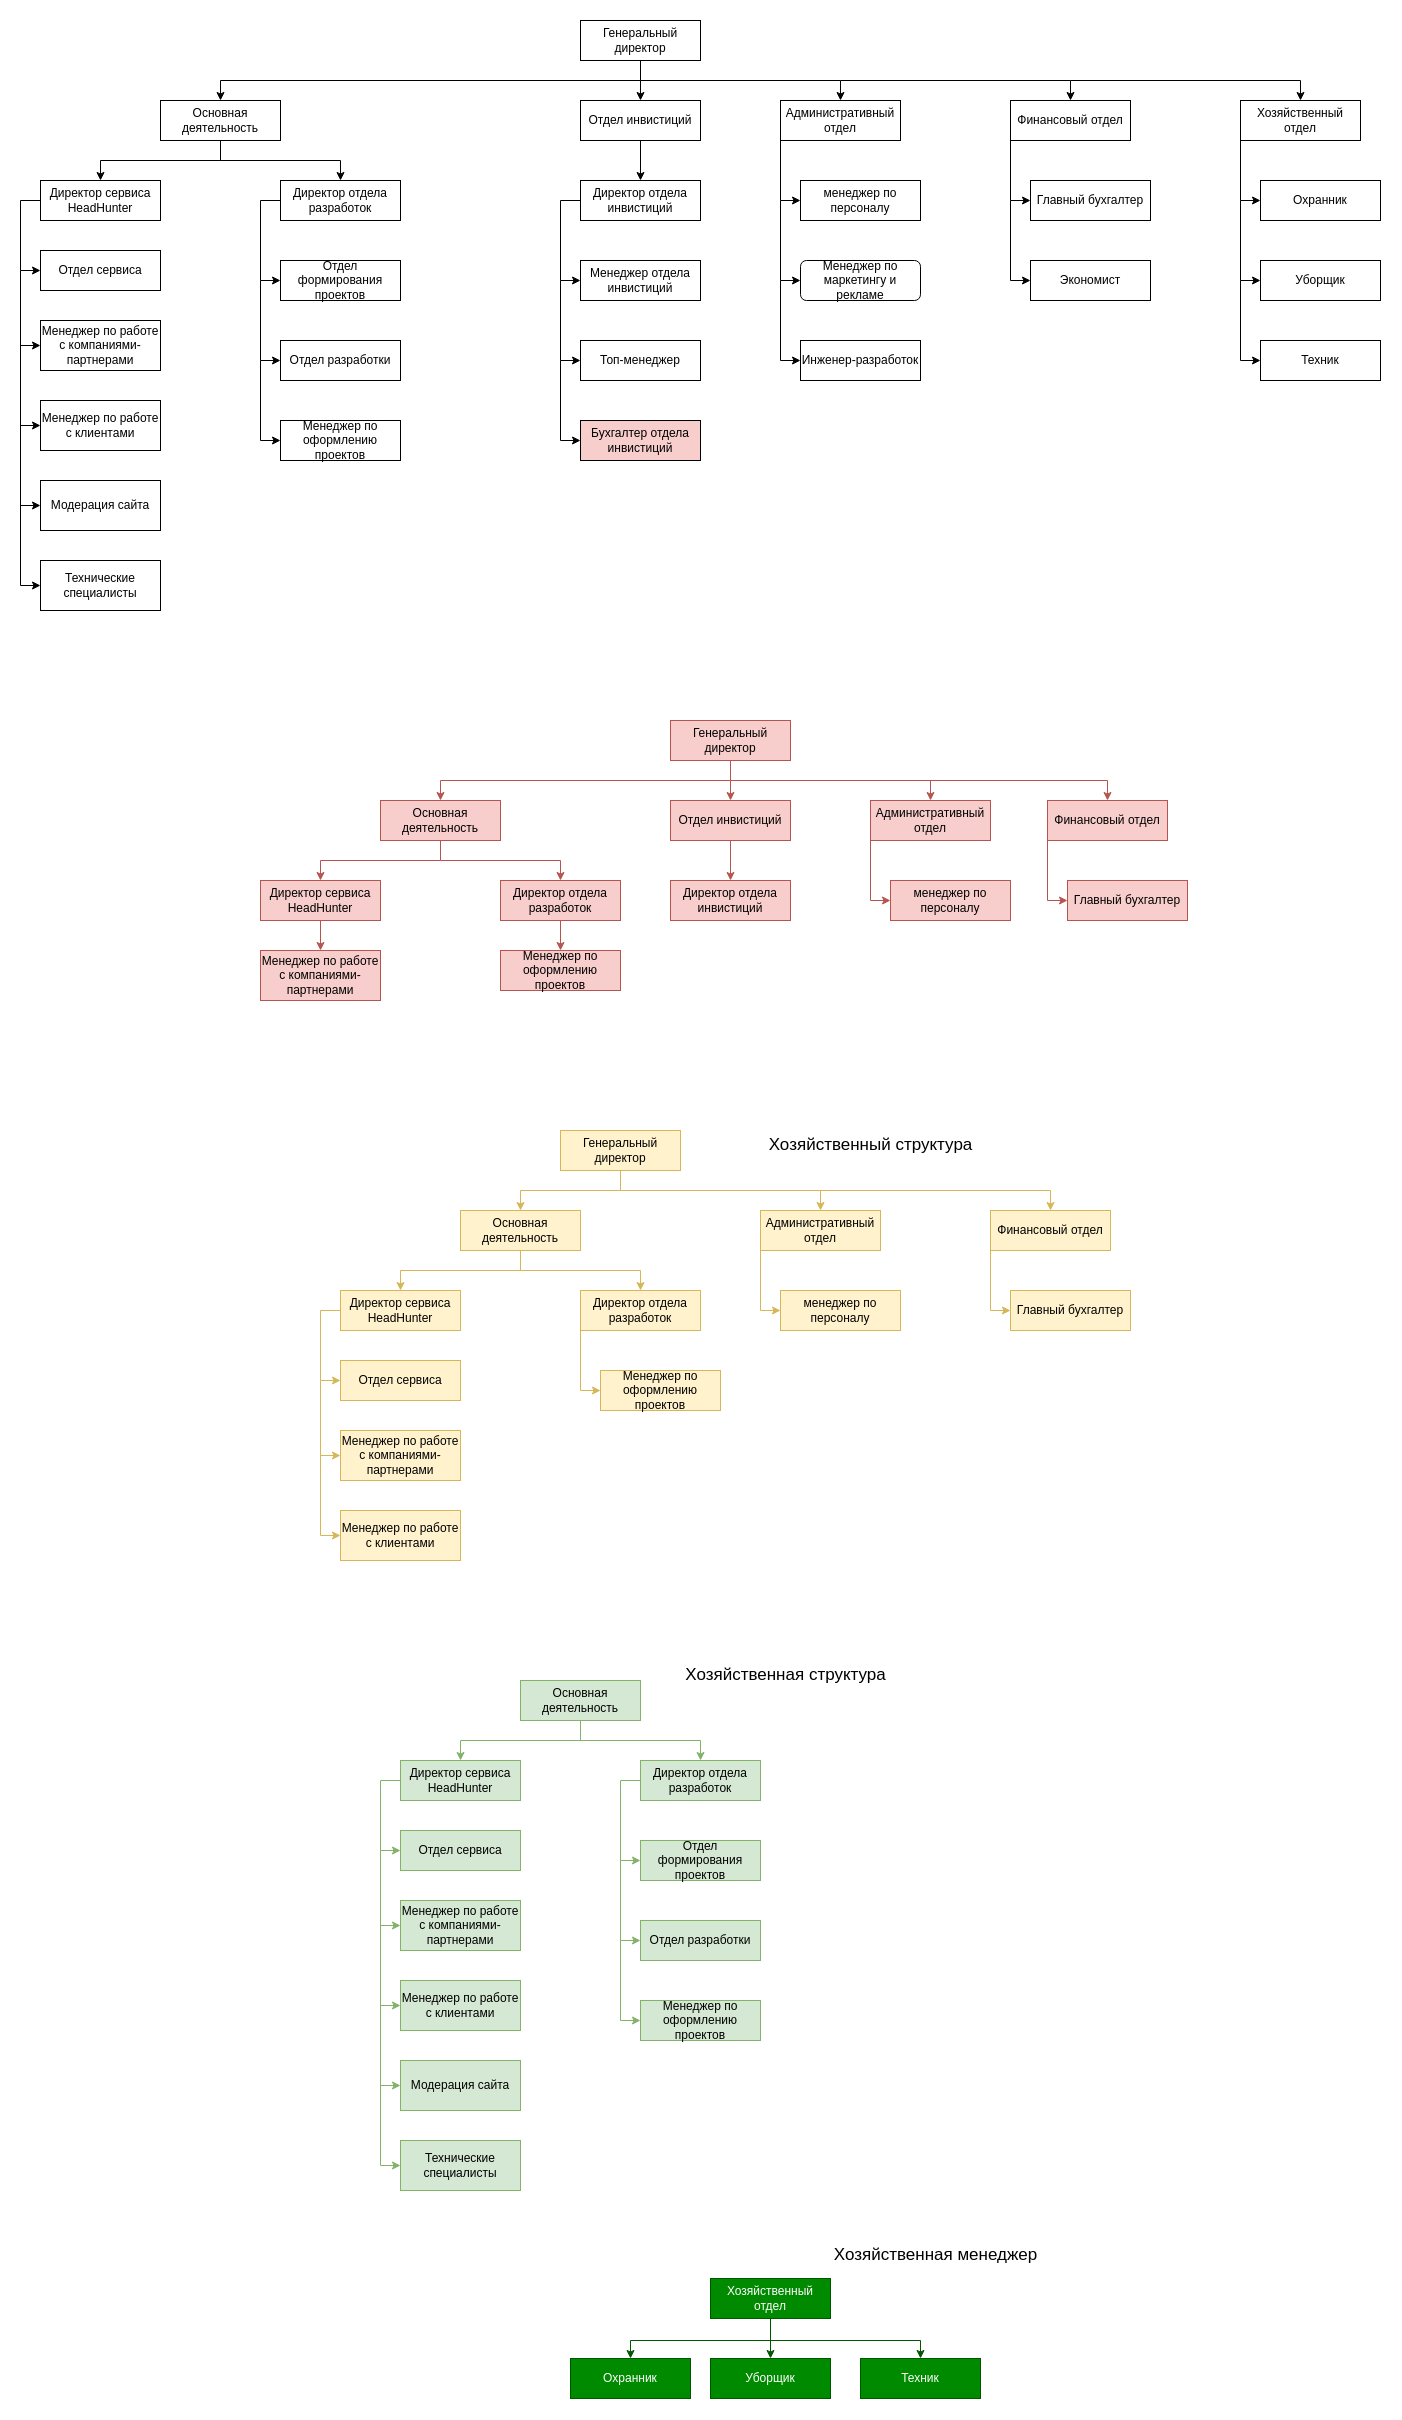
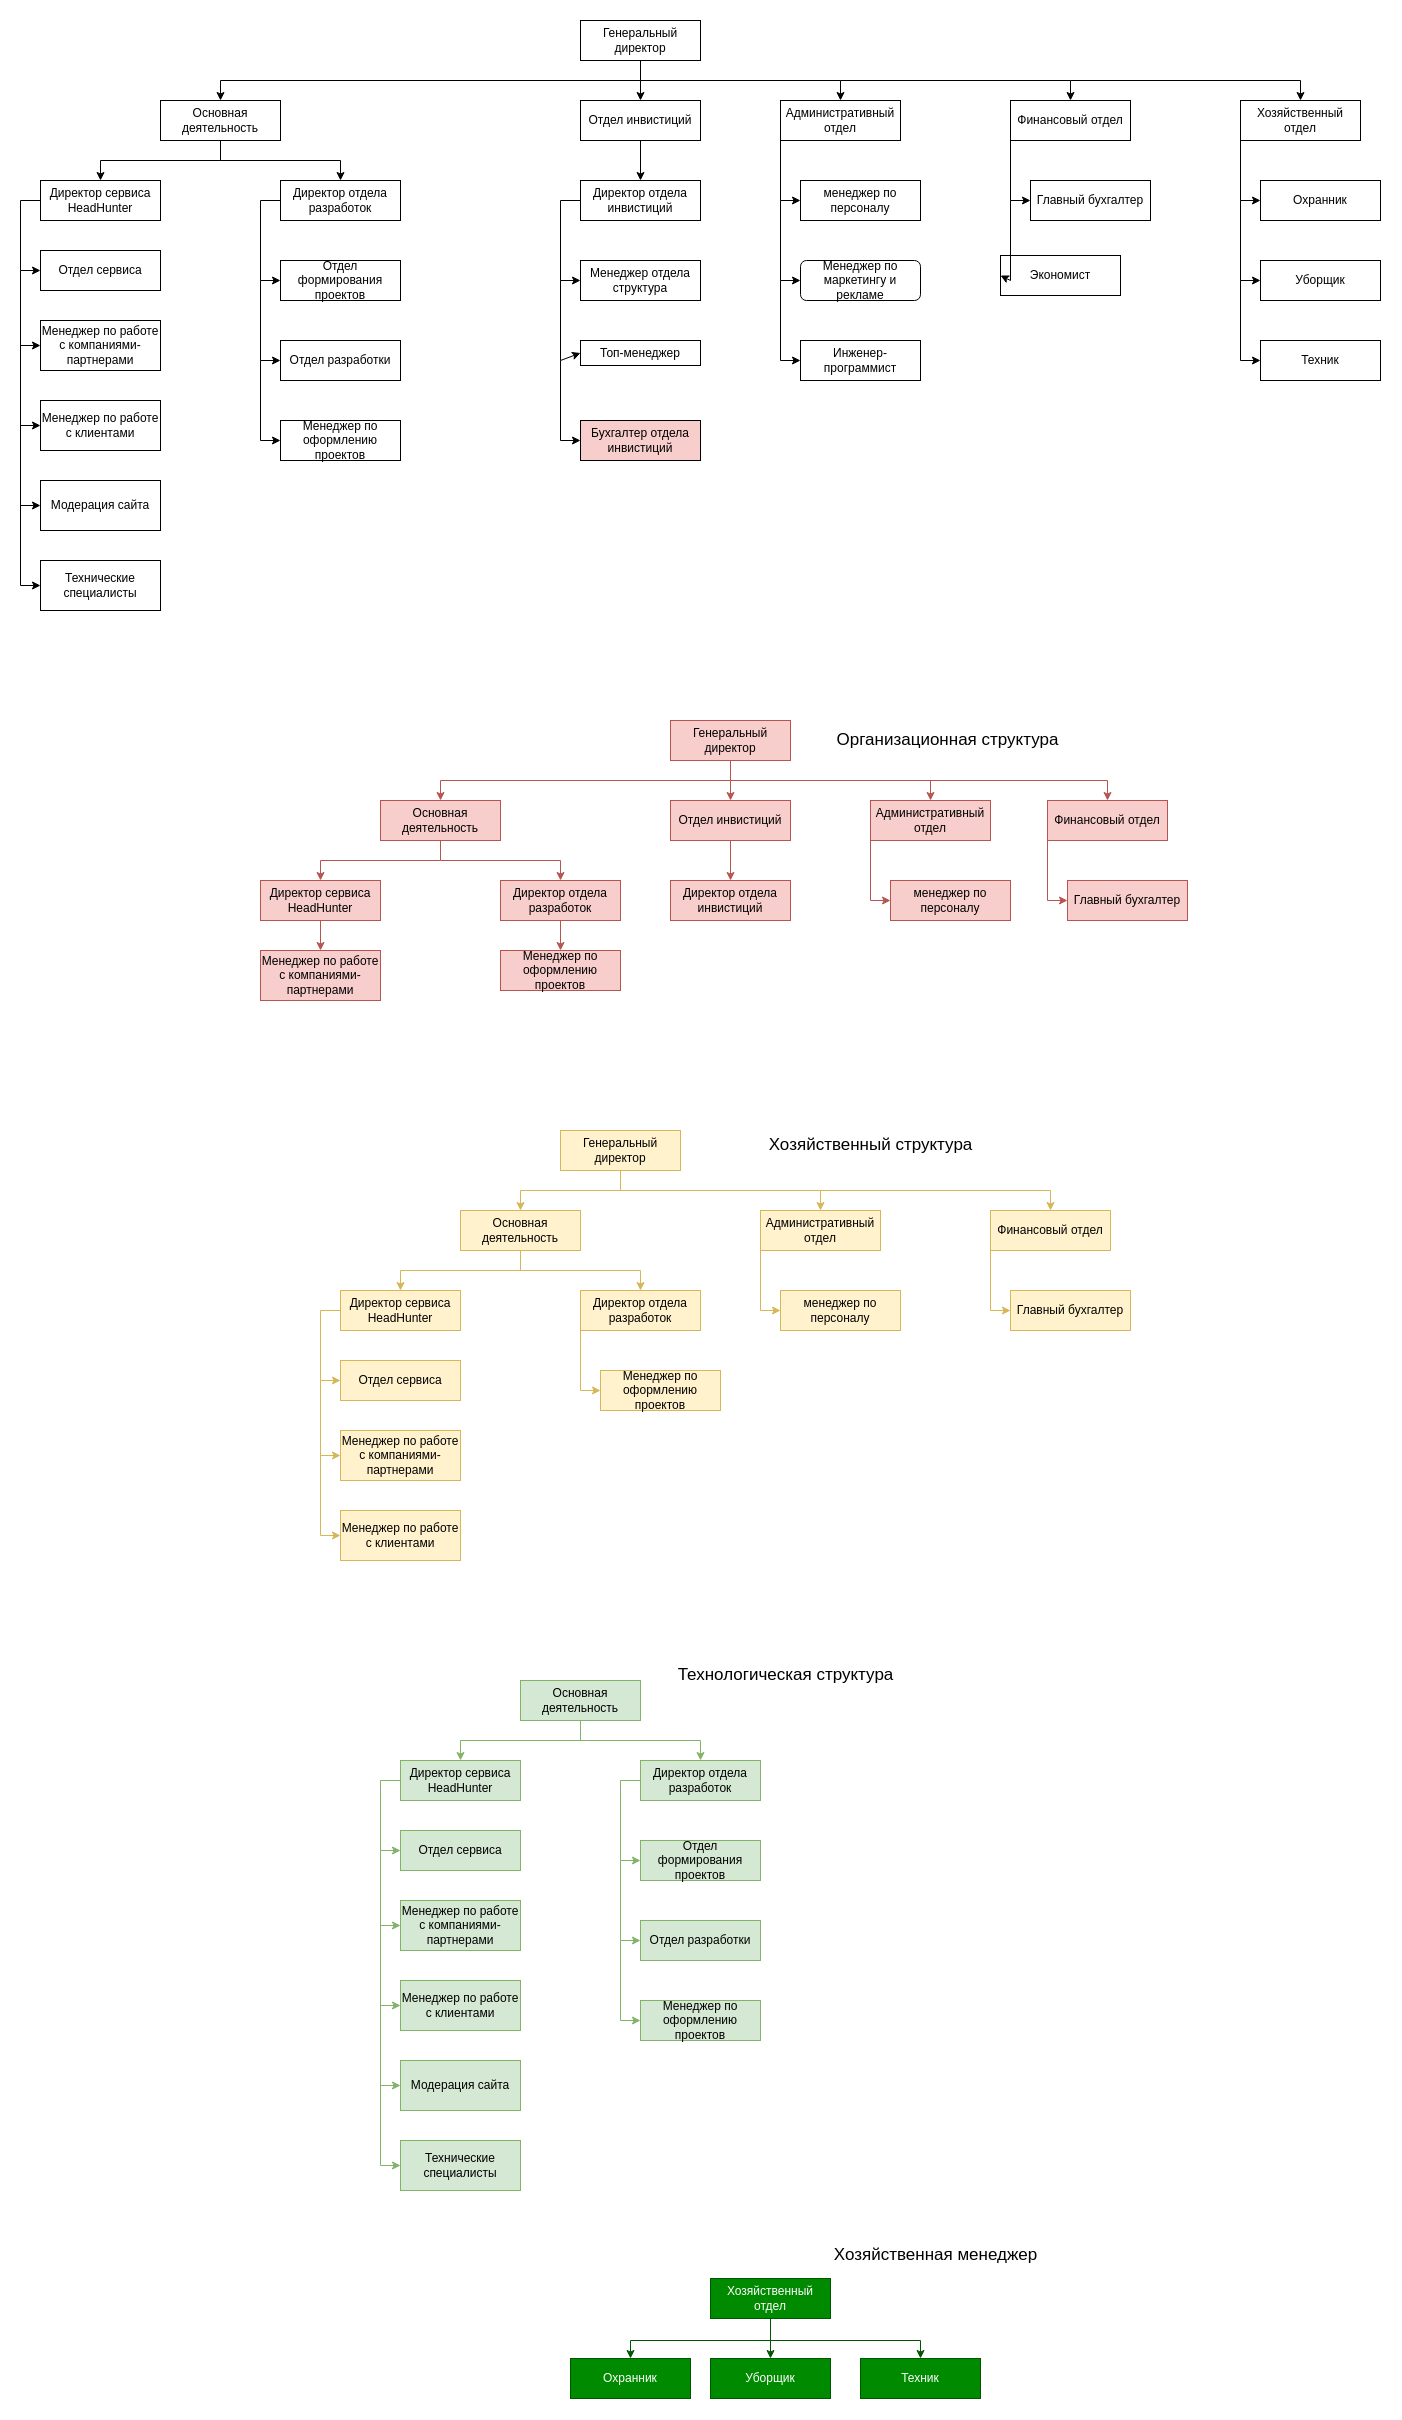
node "Менеджер отдела инвистиций": label "Менеджер отдела инвистиций" -> "Менеджер отдела структура"
node "Экономист": moved (1091, 281) -> (1061, 276)
node "Топ-менеджер": size 120x40 -> 120x25
node "Инженер-разработок": label "Инженер-разработок" -> "Инженер-программист"
node "Организационная структура": added
node "Хозяйственная структура": label "Хозяйственная структура" -> "Технологическая структура"
